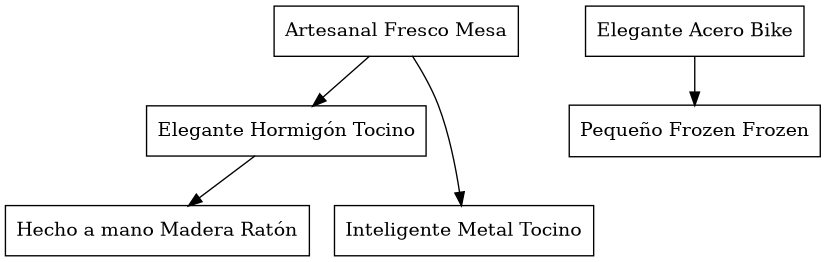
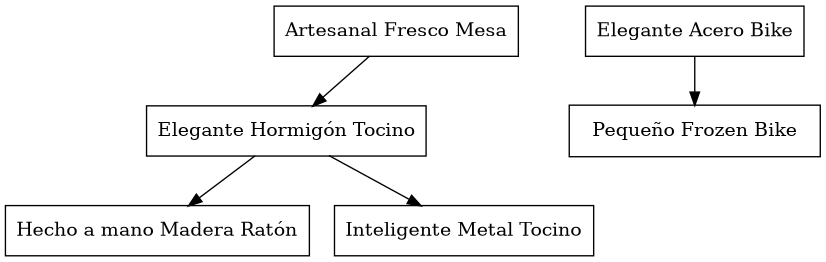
edge "Artesanal Fresco Mesa" -> "Inteligente Metal Tocino": now "Elegante Hormigón Tocino" -> "Inteligente Metal Tocino"
node "Pequeño Frozen Frozen": label "Pequeño Frozen Frozen" -> "Pequeño Frozen Bike"
